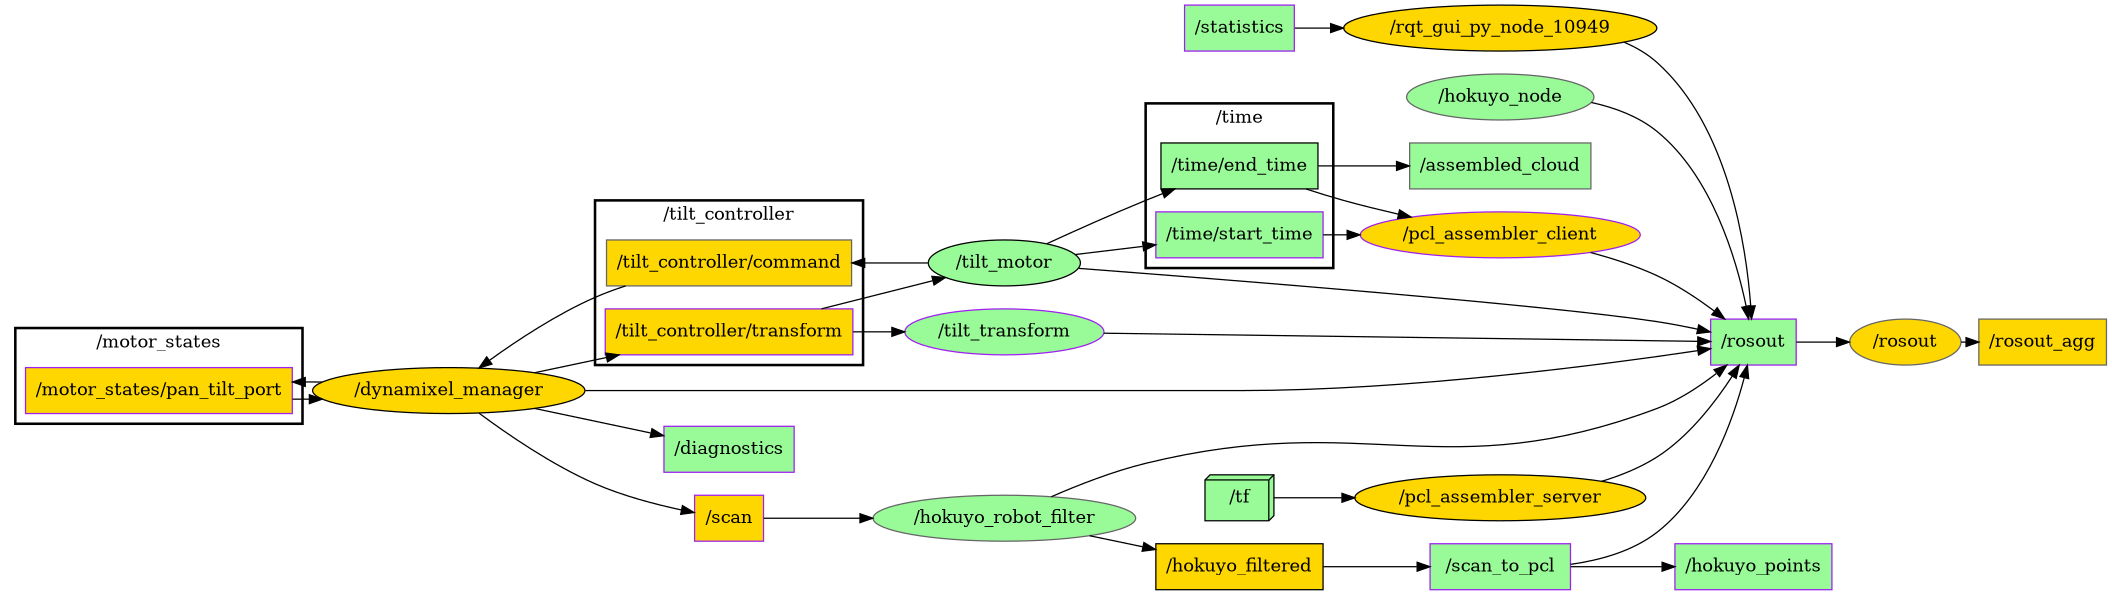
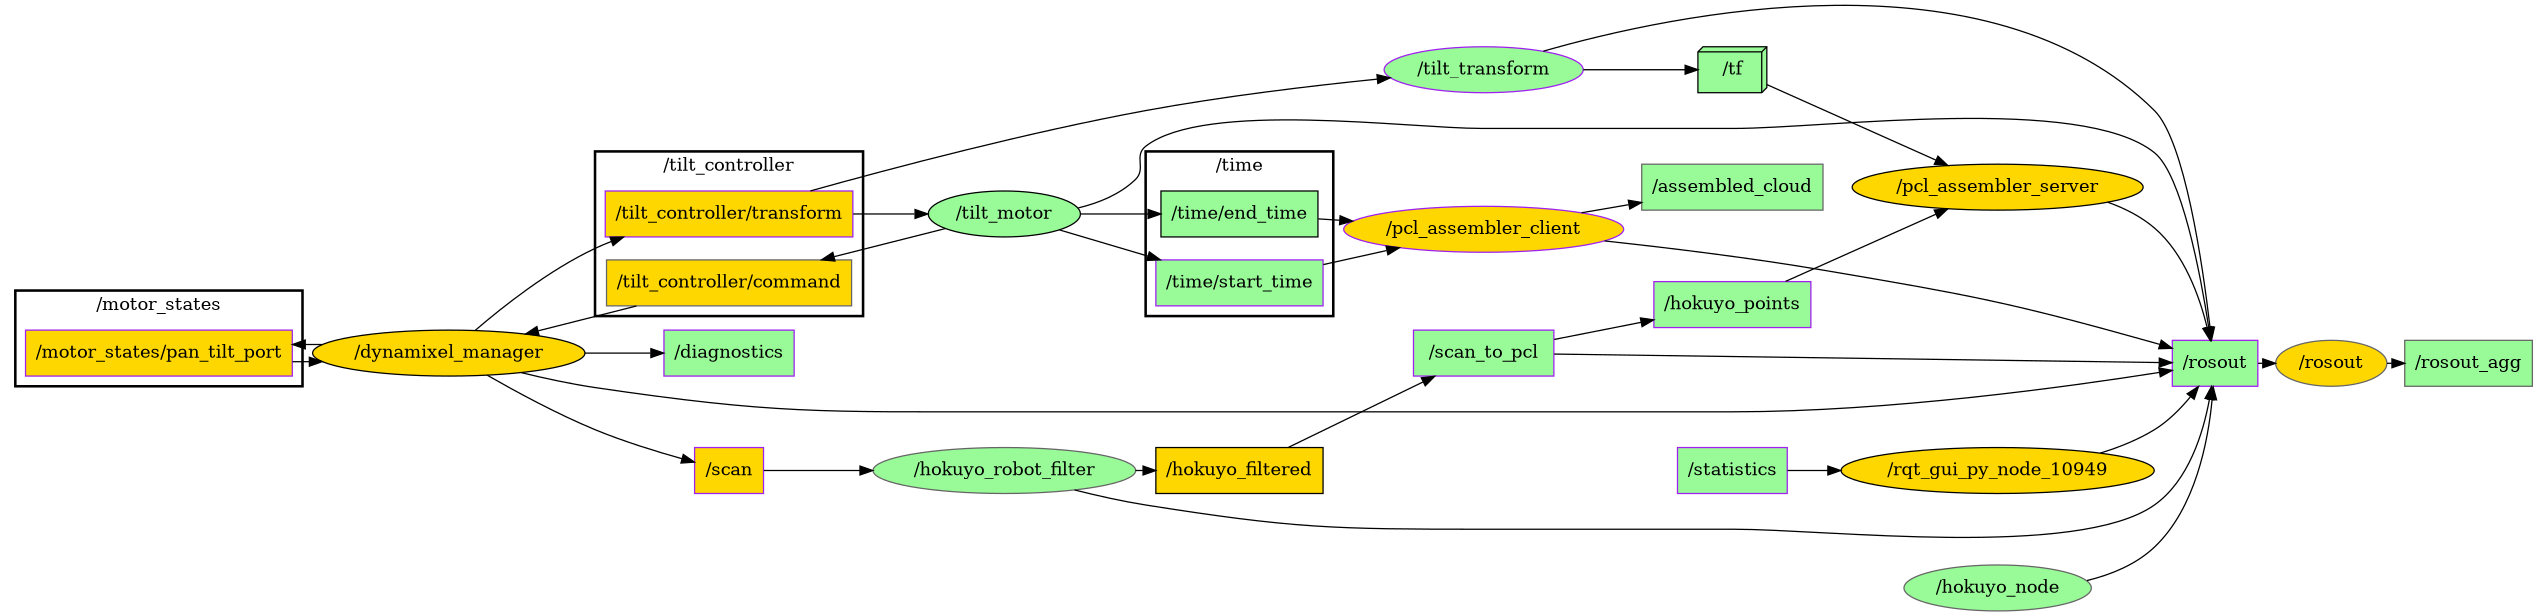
edge "/tilt_transform" -> "/tf": added
edge "/time/end_time" -> "/assembled_cloud": now "/pcl_assembler_client" -> "/assembled_cloud"
edge "/hokuyo_points" -> "/pcl_assembler_server": added
node "/rosout_agg": fillcolor gold -> palegreen
